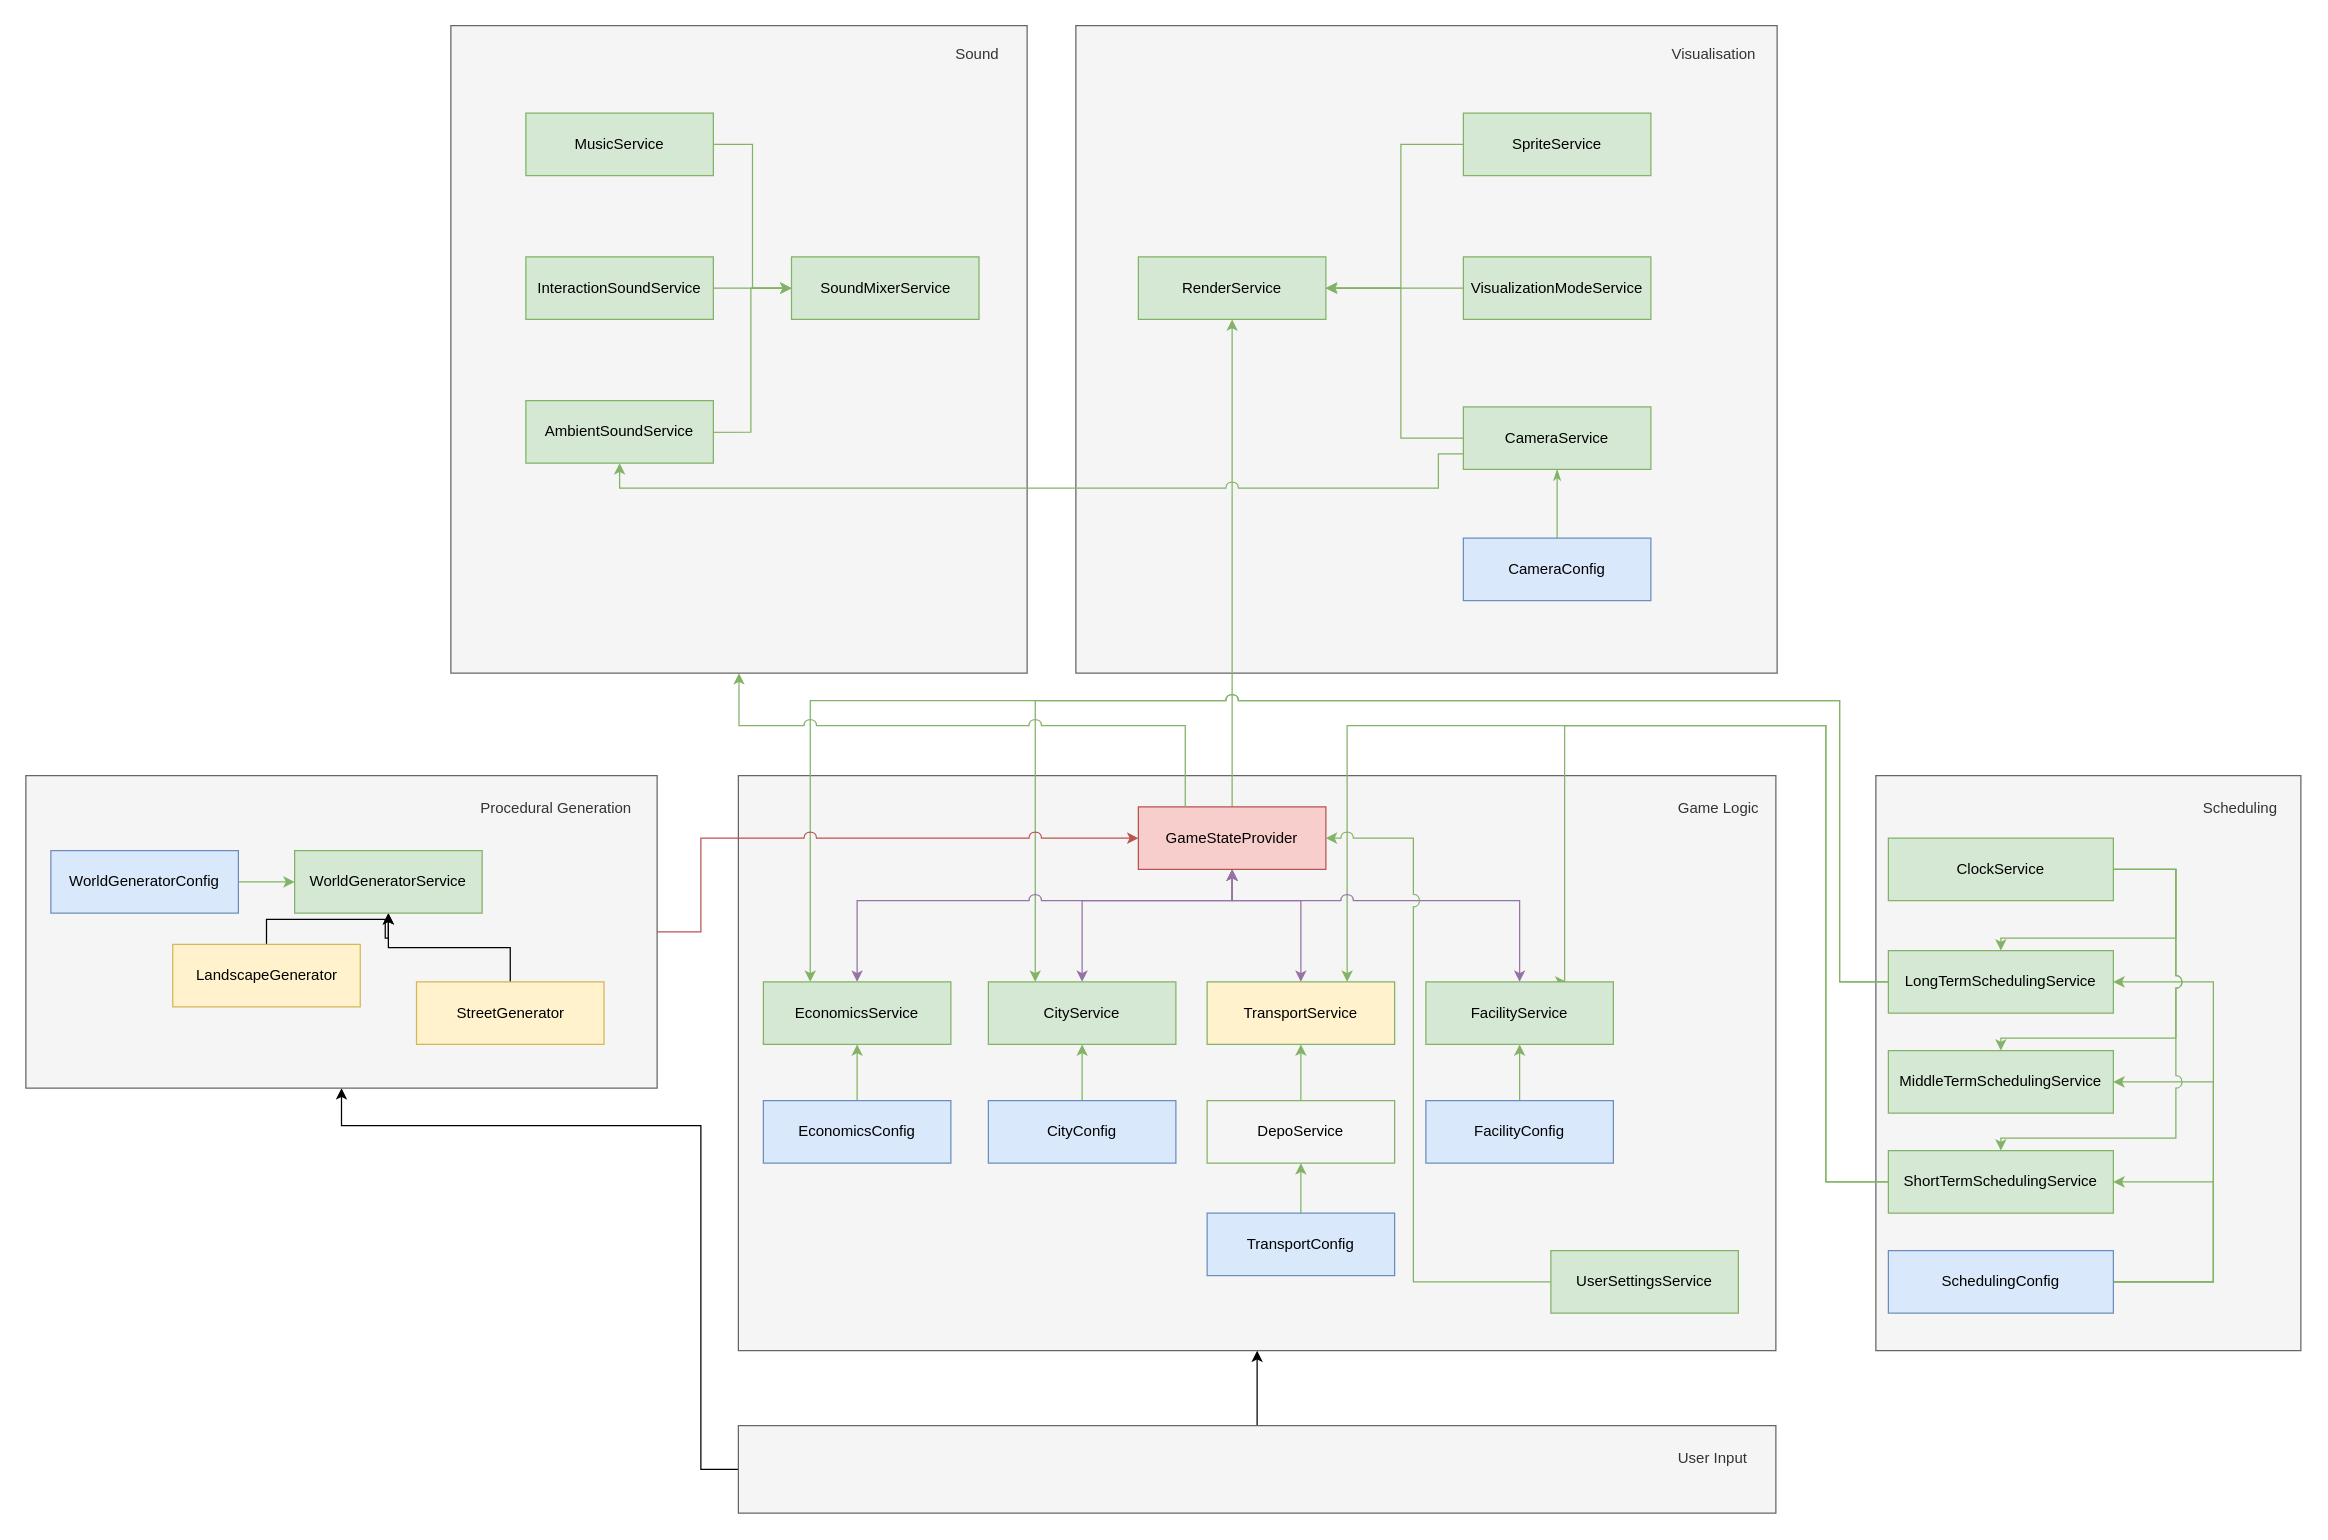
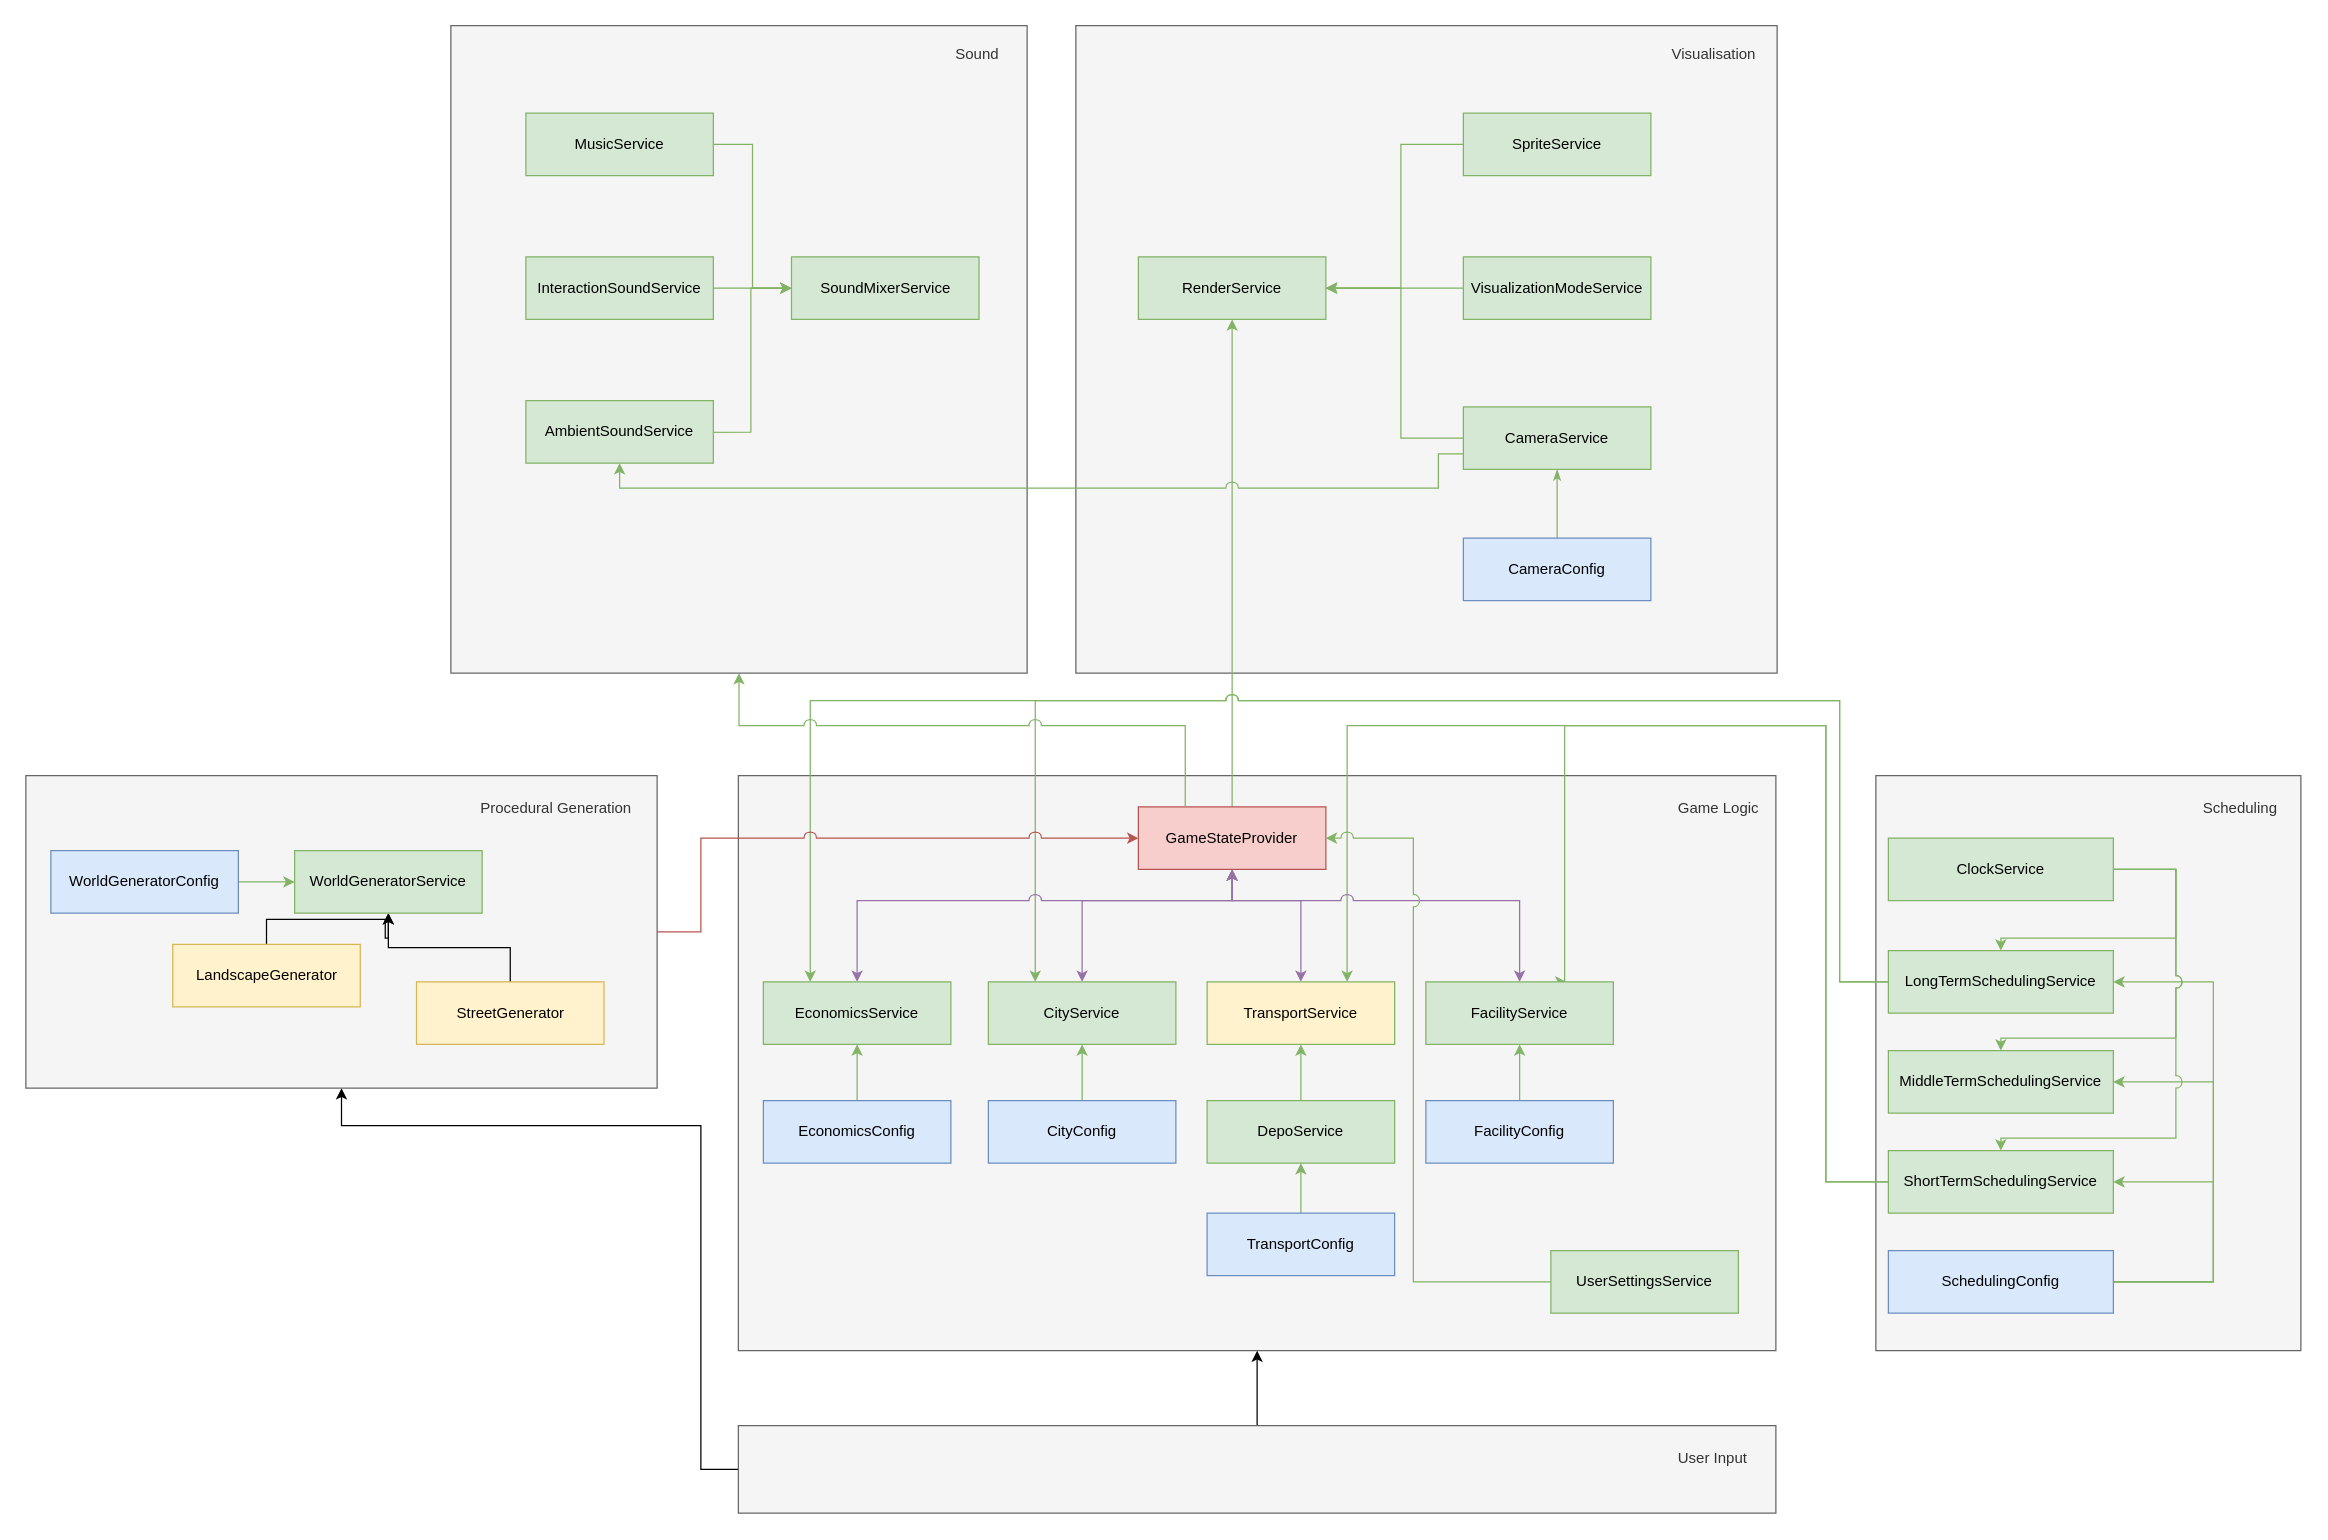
node "DepoService": fillcolor #f5f5f5 -> #d5e8d4
